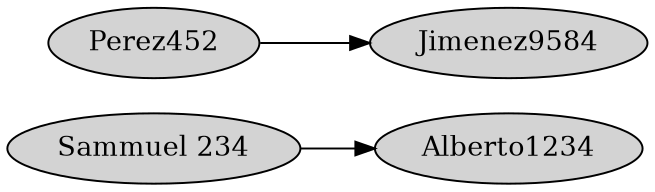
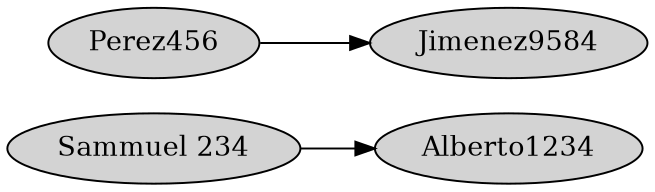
node "Perez452": label "Perez452" -> "Perez456"
